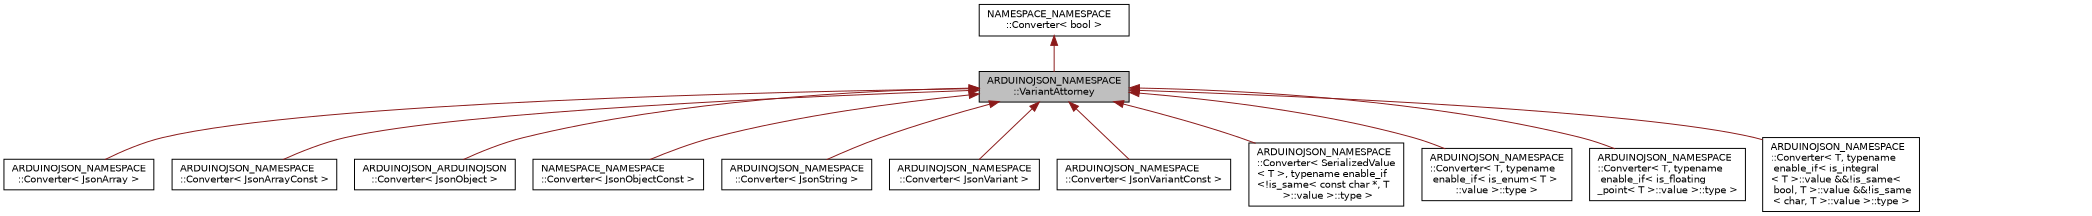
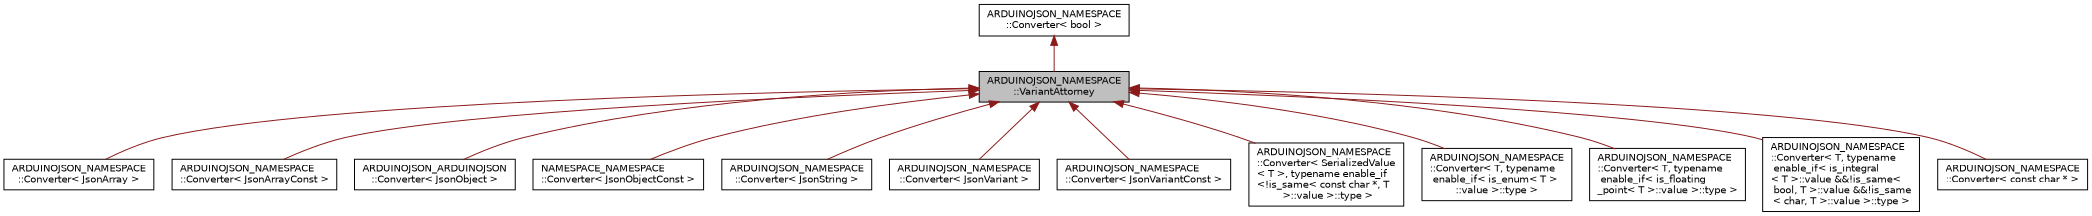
node "NAMESPACE_NAMESPACE ::Converter< bool >": label "NAMESPACE_NAMESPACE ::Converter< bool >" -> "ARDUINOJSON_NAMESPACE ::Converter< bool >"
node "ARDUINOJSON_NAMESPACE ::Converter< const char * >": added
